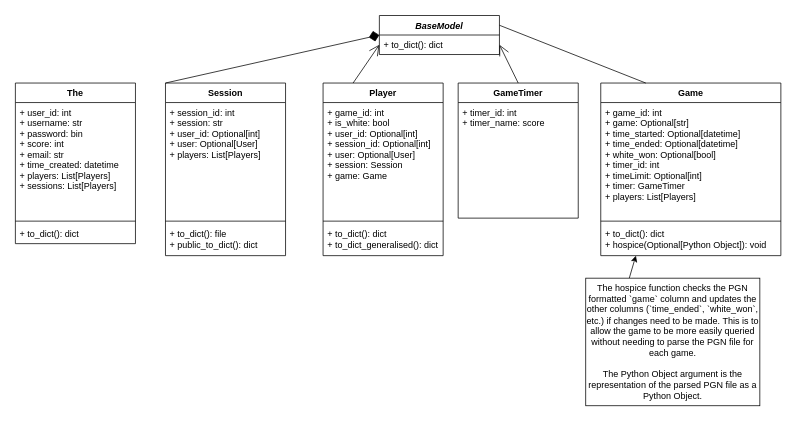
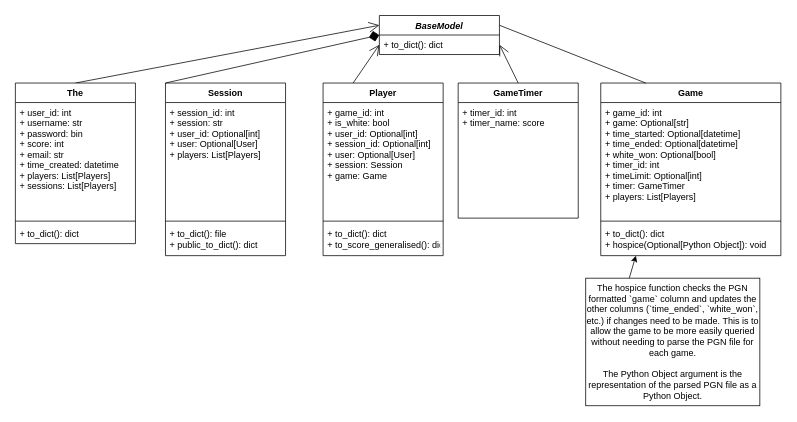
edge "The" -> "BaseModel": added
node "+ to_dict(): dict + to_dict_generalised(): dict": label "+ to_dict(): dict + to_dict_generalised(): dict" -> "+ to_dict(): dict + to_score_generalised(): dict"
